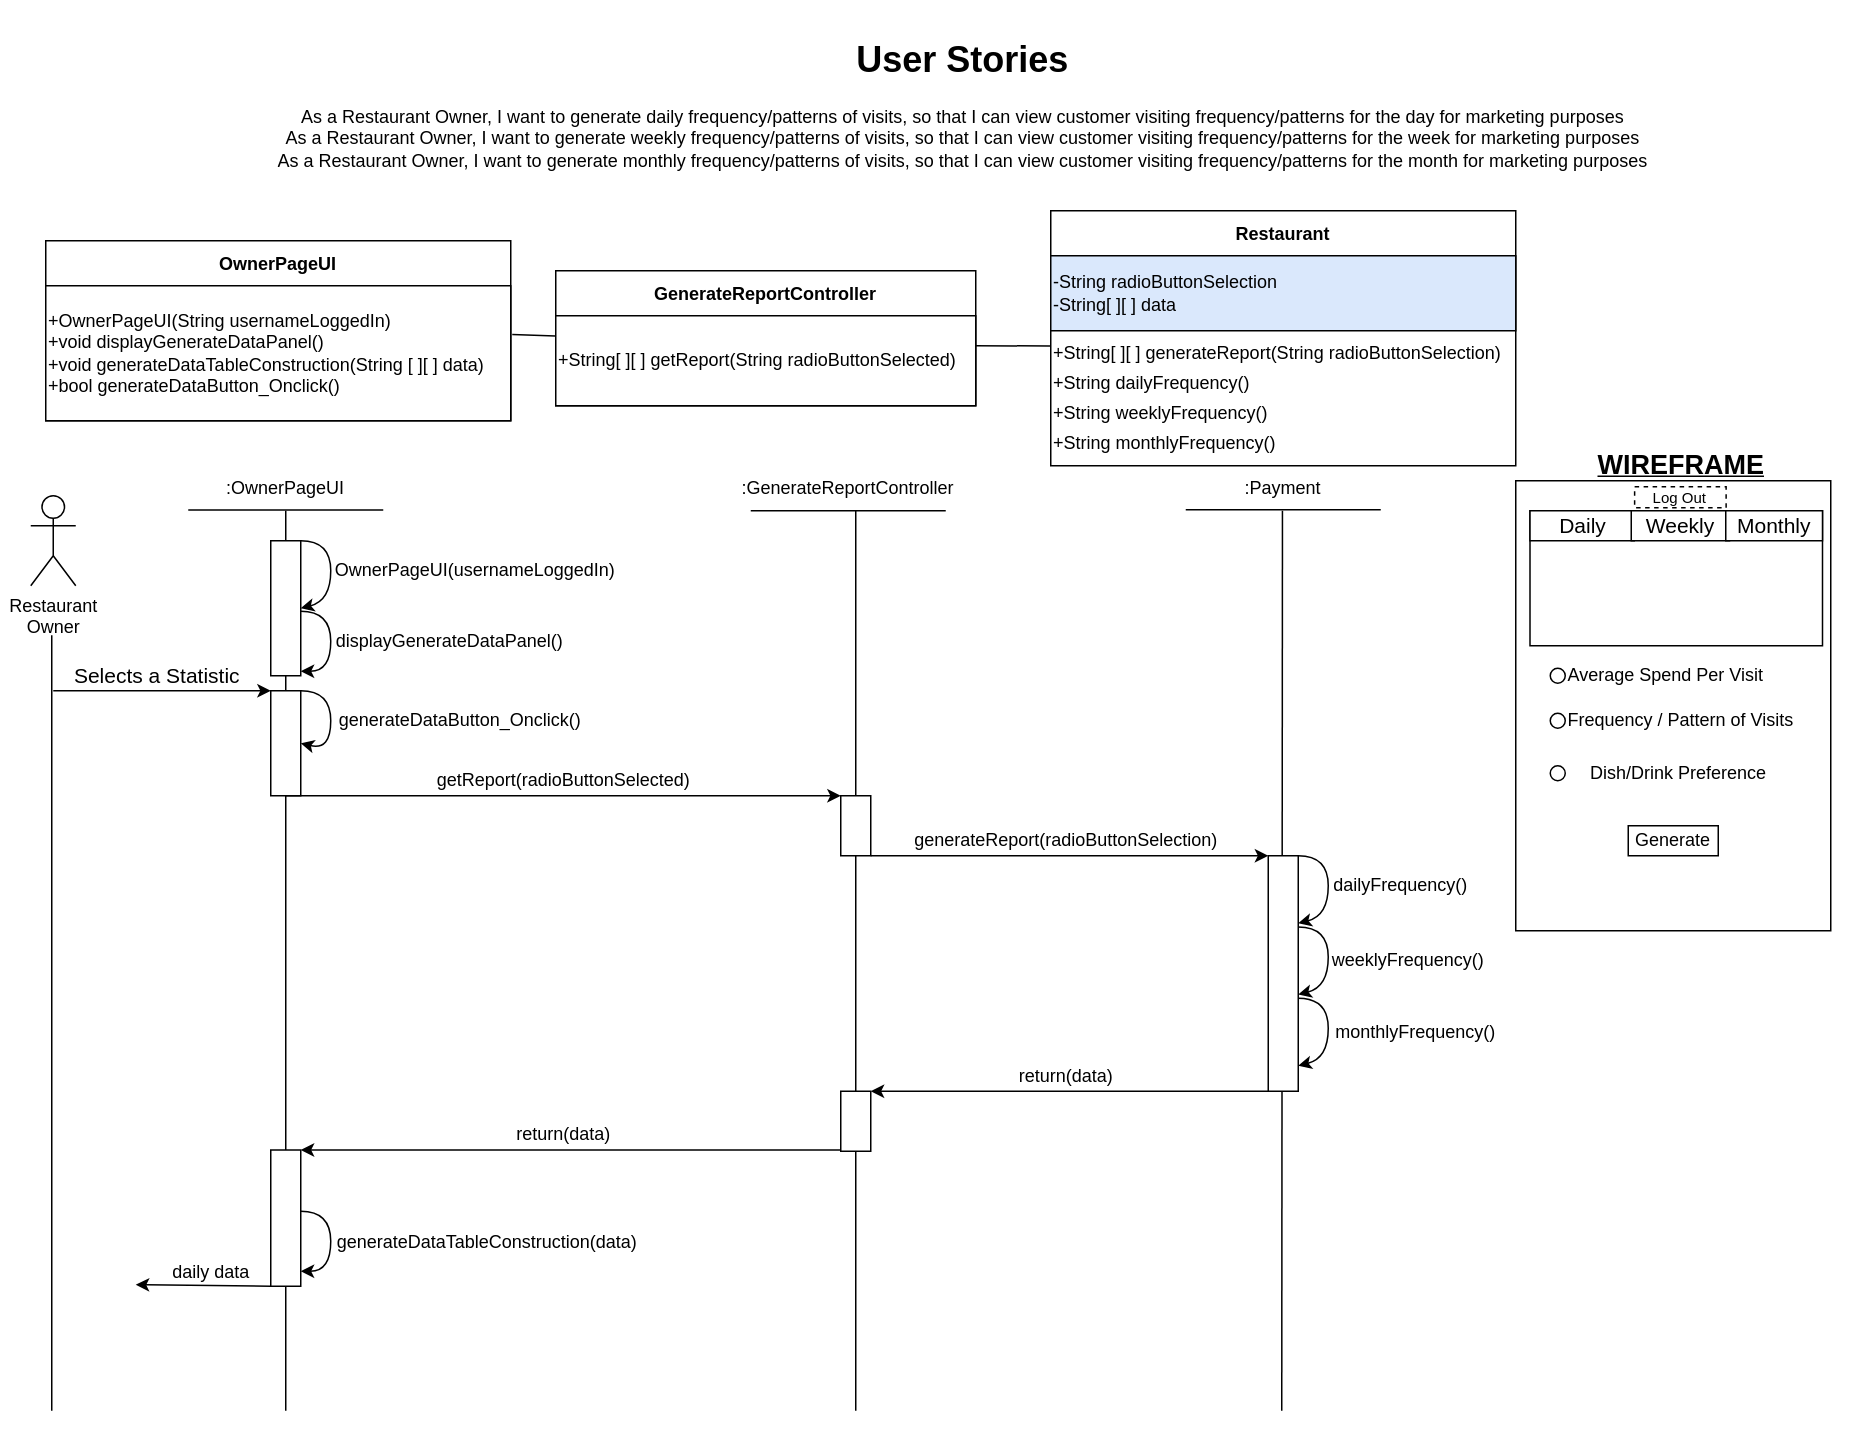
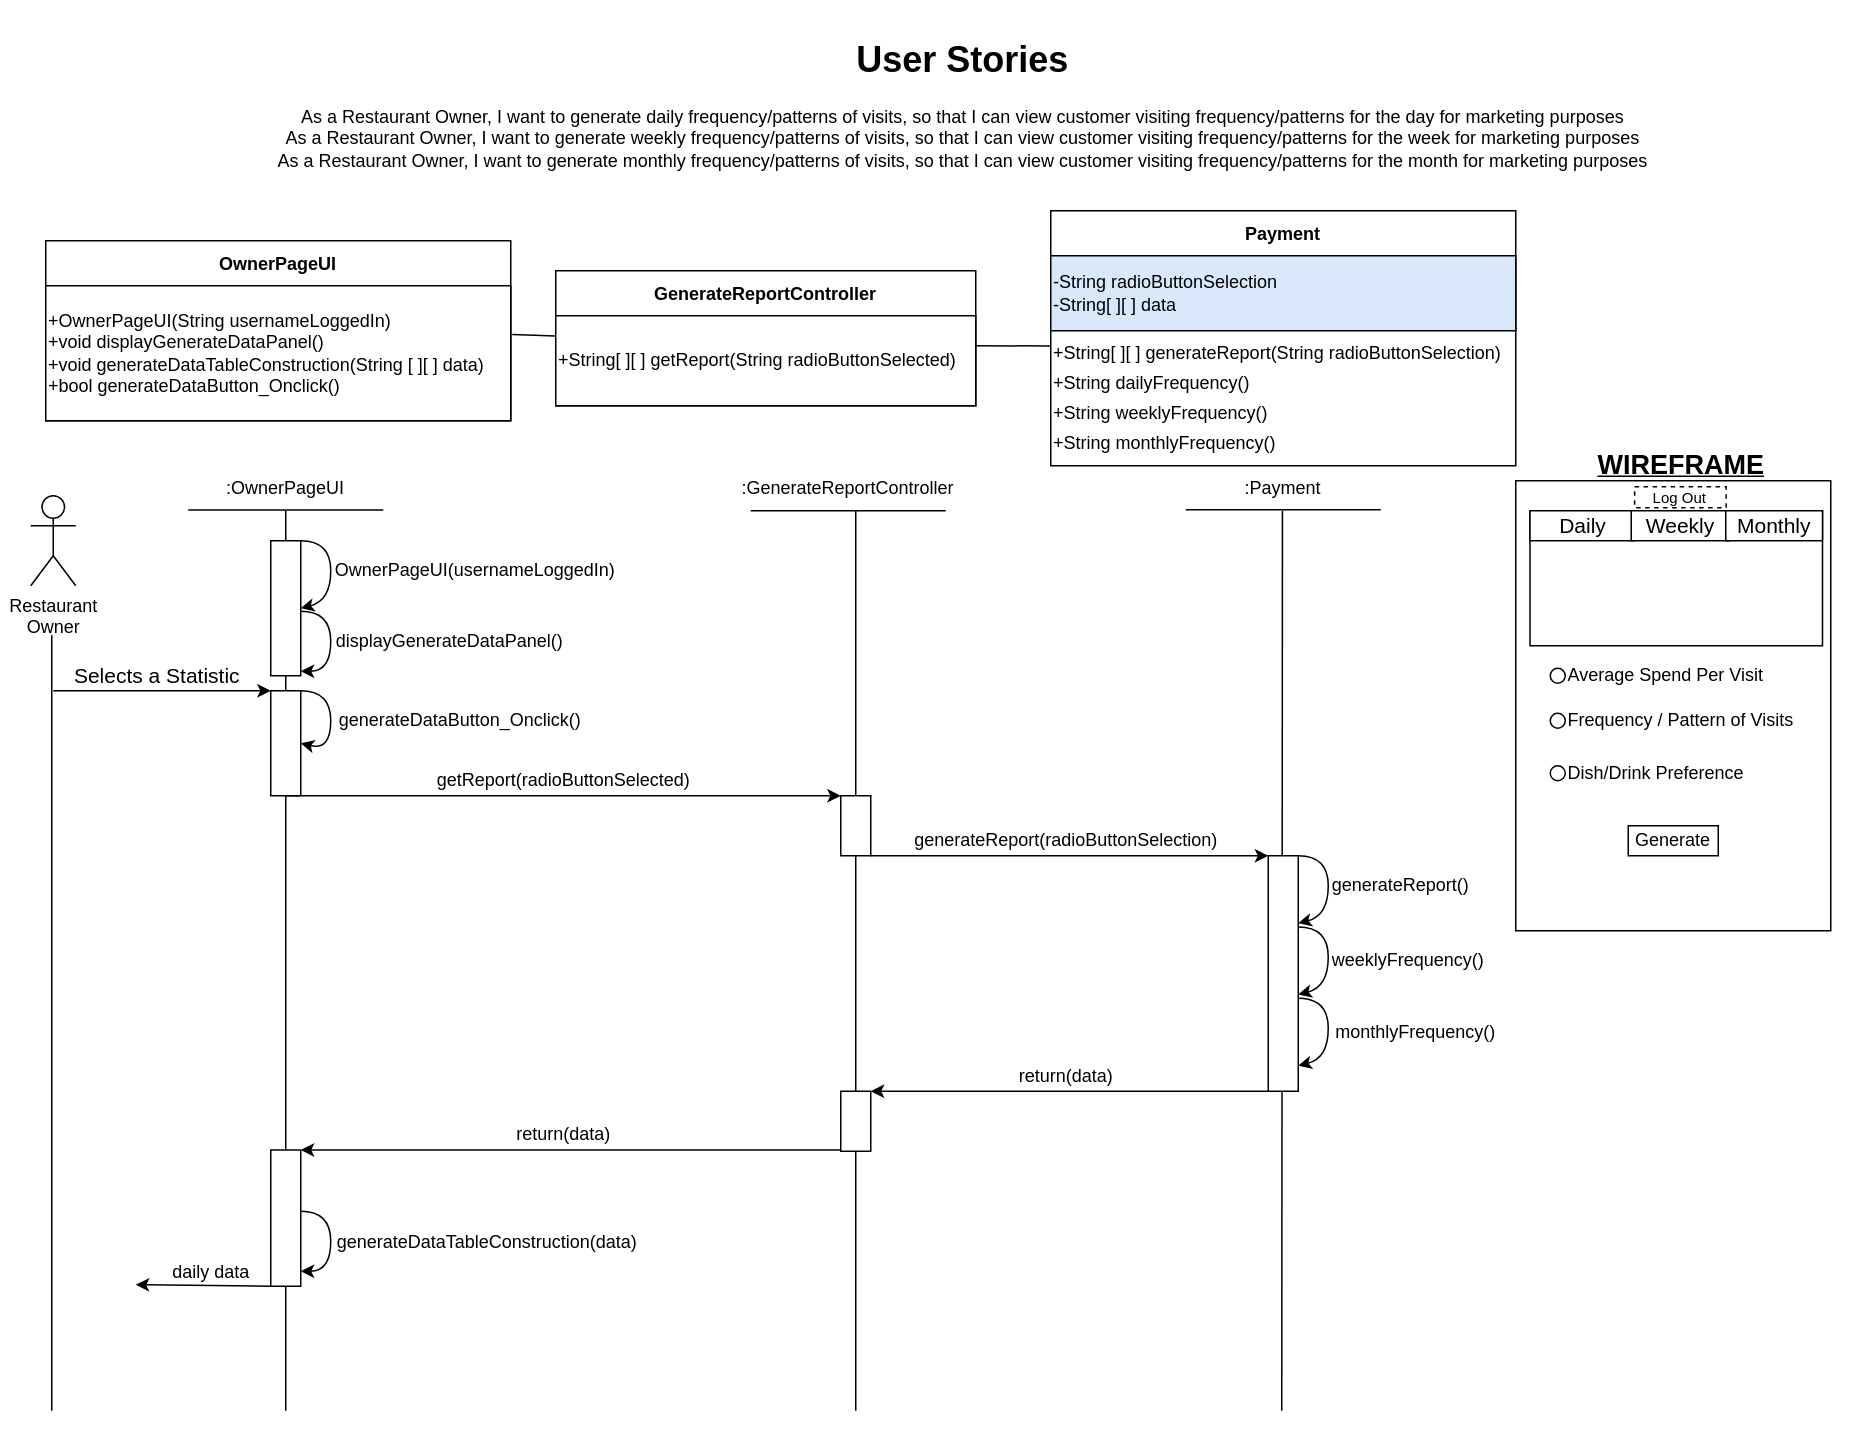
node "Restaurant": label "Restaurant" -> "Payment"
node "Dish/Drink Preference": moved (1685, 773) -> (1663, 773)
node "dailyFrequency()": label "dailyFrequency()" -> "generateReport()"
